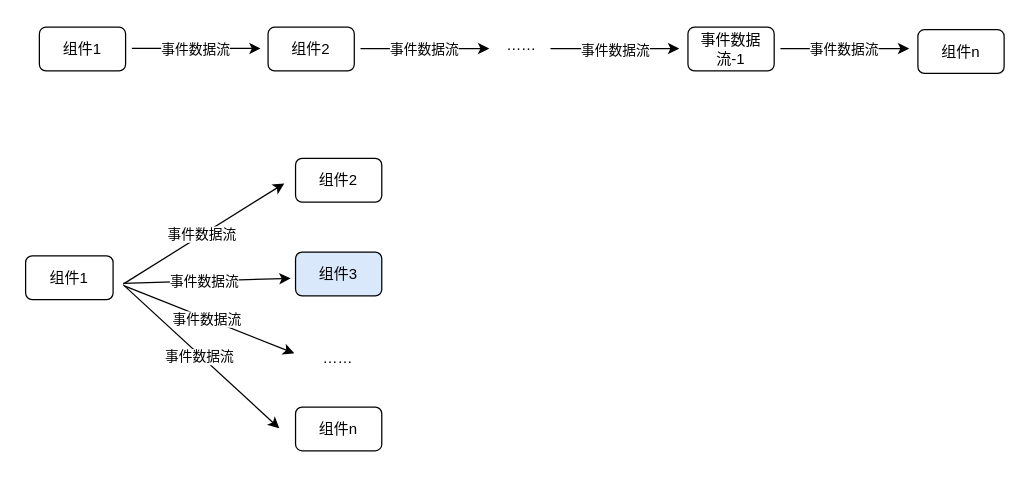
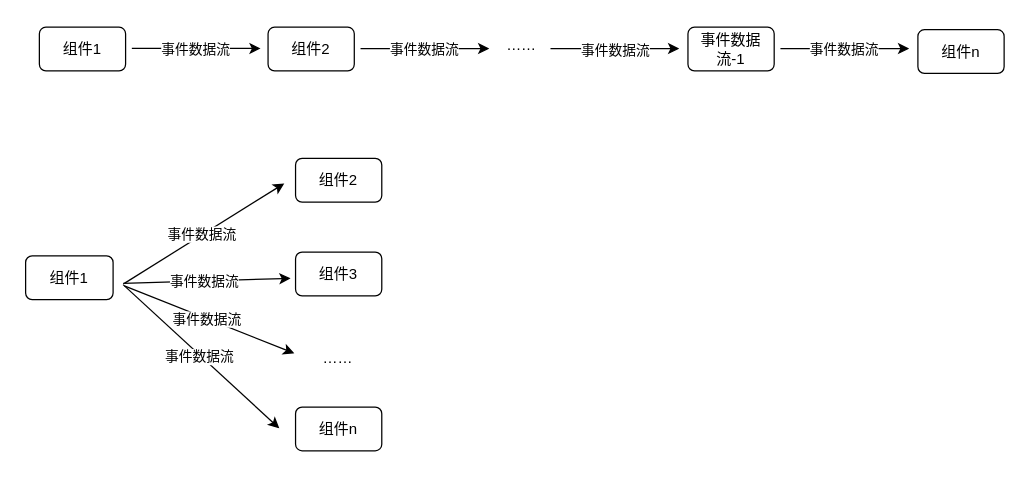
node "组件3": fillcolor #dae8fc -> #ffffff
